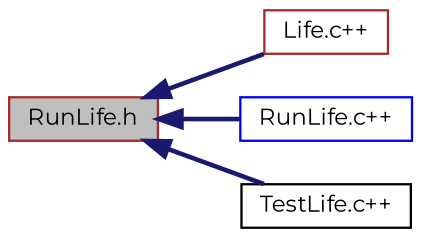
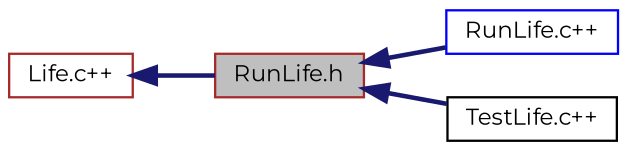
edge "Life.c++" -> "RunLife.h": reversed
